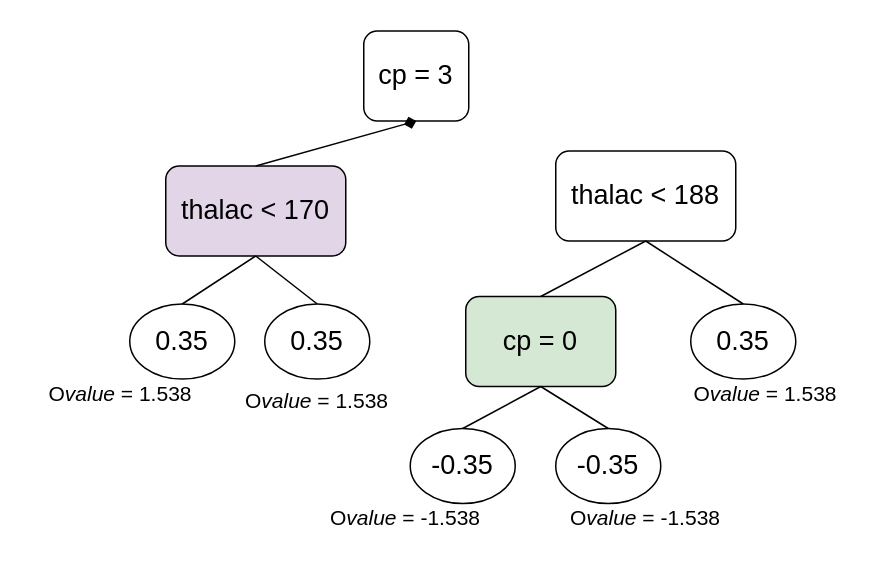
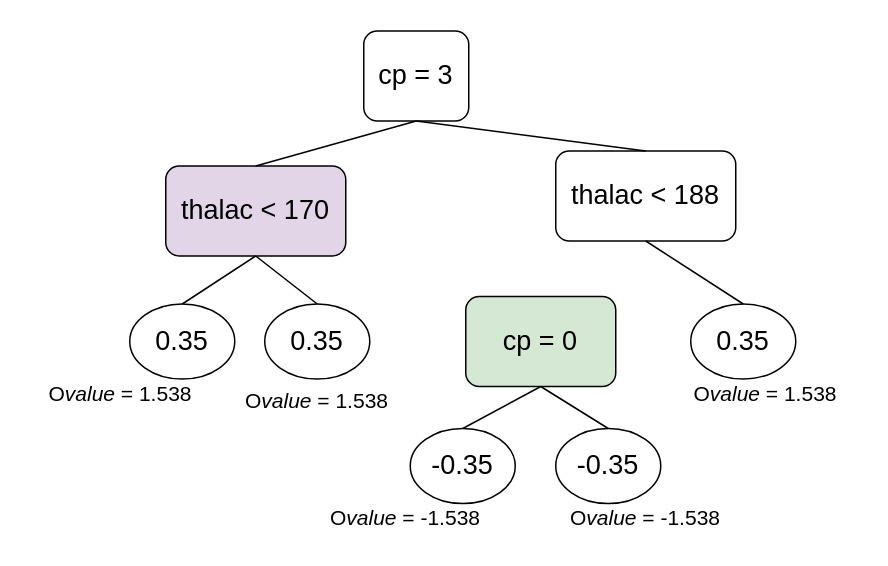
edge "thalac < 170" -> "cp = 3": arrowhead diamond -> none
edge "cp = 3" -- "thalac < 188": added
edge "thalac < 188" -- "cp = 0": removed
